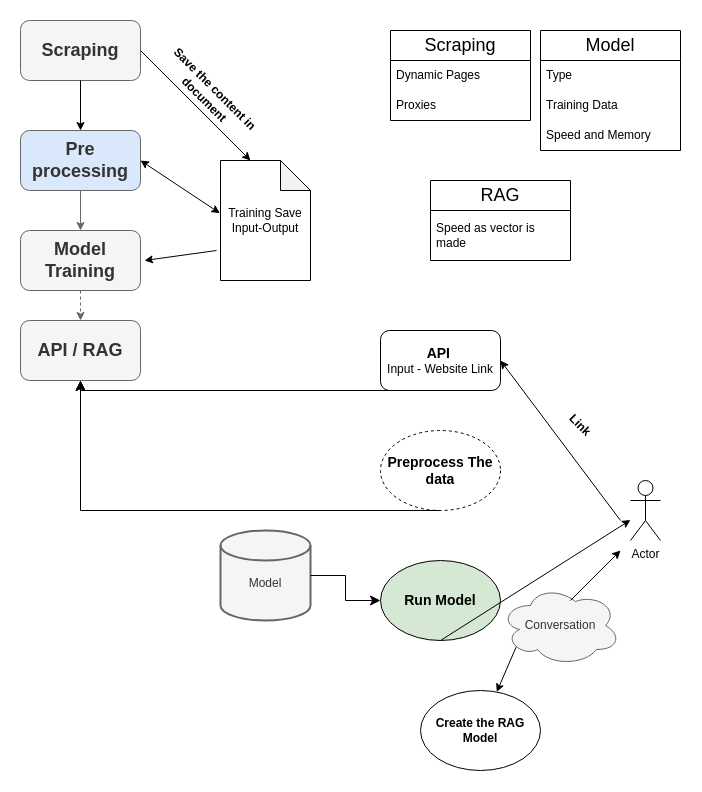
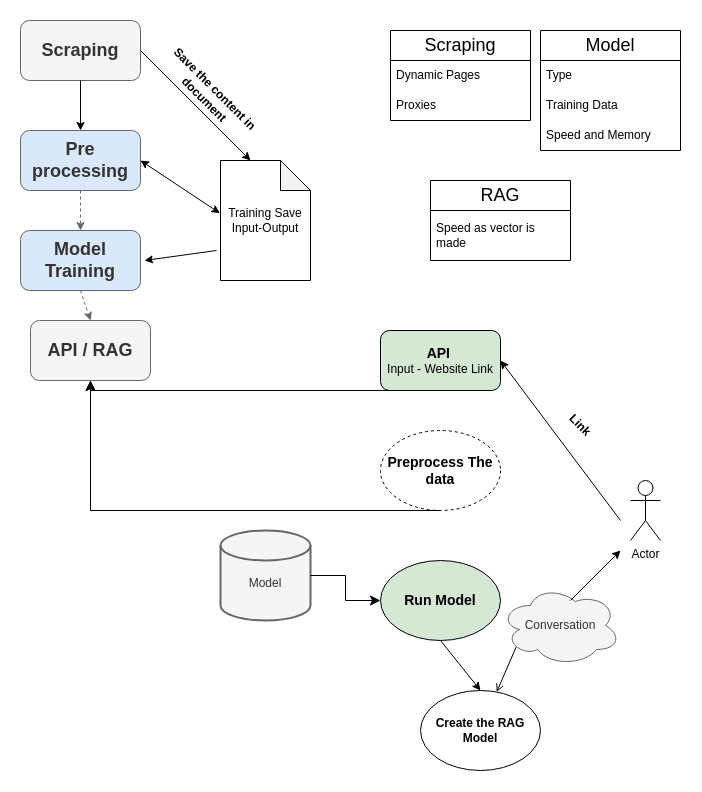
edge "Pre processing" -> "Model Training": style solid -> dashed
node "Model Training": fillcolor #f5f5f5 -> #dae8fc
node "API / RAG": moved (81, 351) -> (91, 351)
node "API Input - Website Link": fillcolor #ffffff -> #d5e8d4
edge "Run Model" -> "Actor": now "Run Model" -> "Create the RAG Model"
edge "Conversation" -> "Create the RAG Model": arrowhead classic -> open
